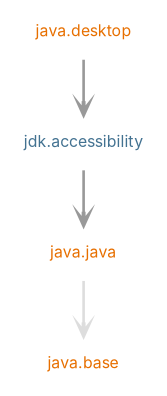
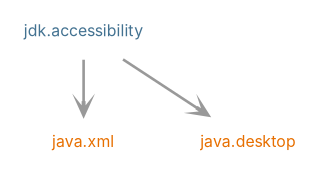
edge "java.desktop" -> "jdk.accessibility": reversed
node "java.java": label "java.java" -> "java.xml"
node "java.base": removed
